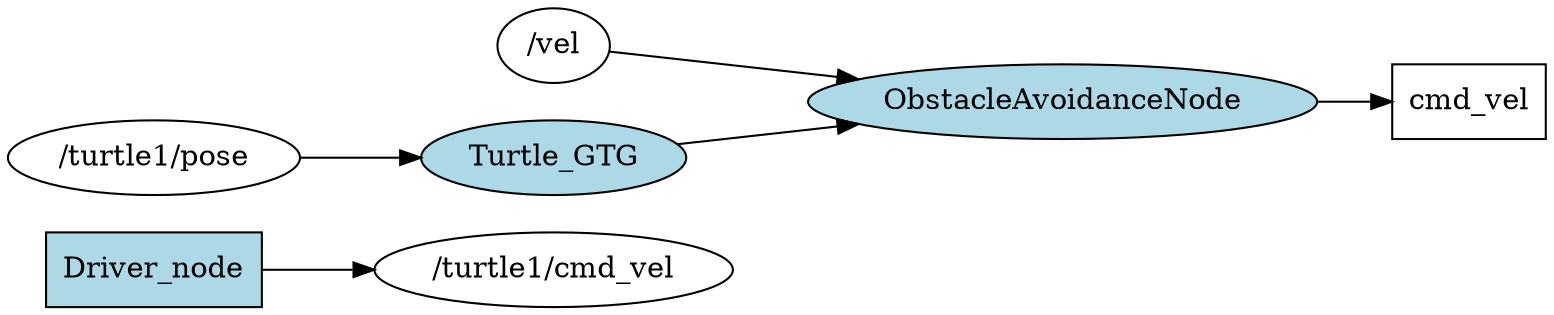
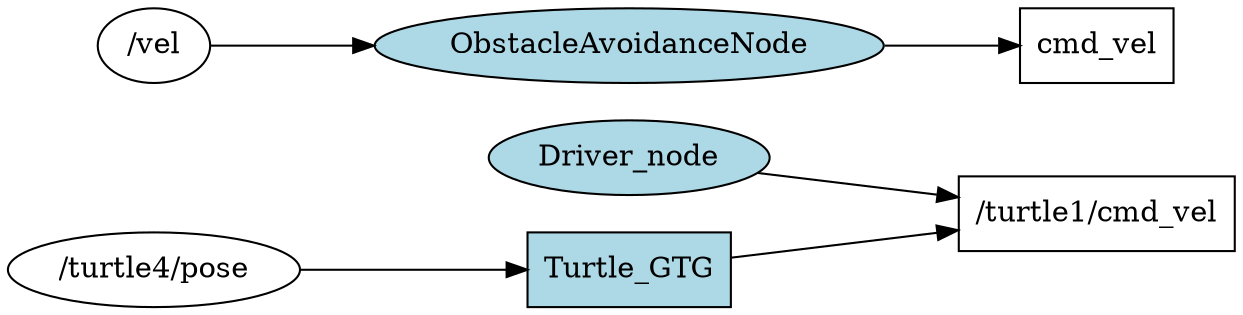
edge "Turtle_GTG" -> "ObstacleAvoidanceNode": now "Turtle_GTG" -> "/turtle1/cmd_vel"
node "/turtle1/pose": label "/turtle1/pose" -> "/turtle4/pose"
node "Turtle_GTG": shape ellipse -> box
node "Driver_node": shape box -> ellipse
node "/turtle1/cmd_vel": shape ellipse -> box
